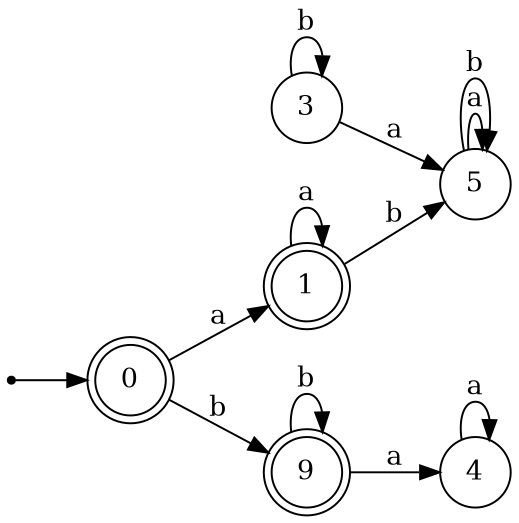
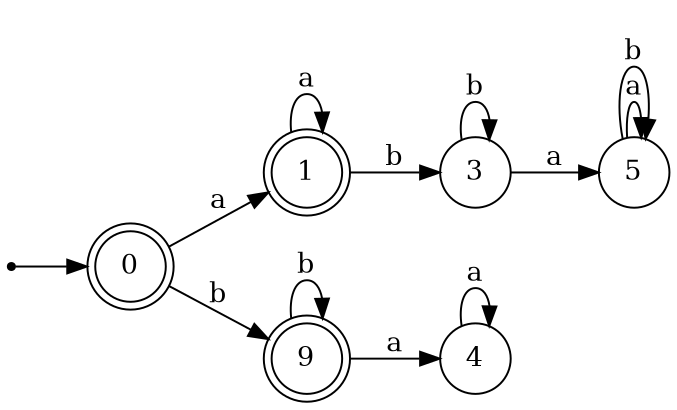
edge "1" -> "5": now "1" -> "3"
